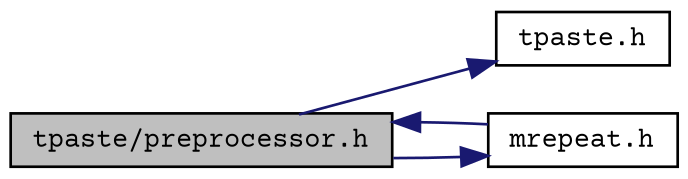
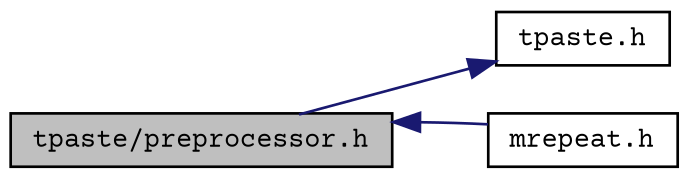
edge "tpaste/preprocessor.h" -> "mrepeat.h": removed
